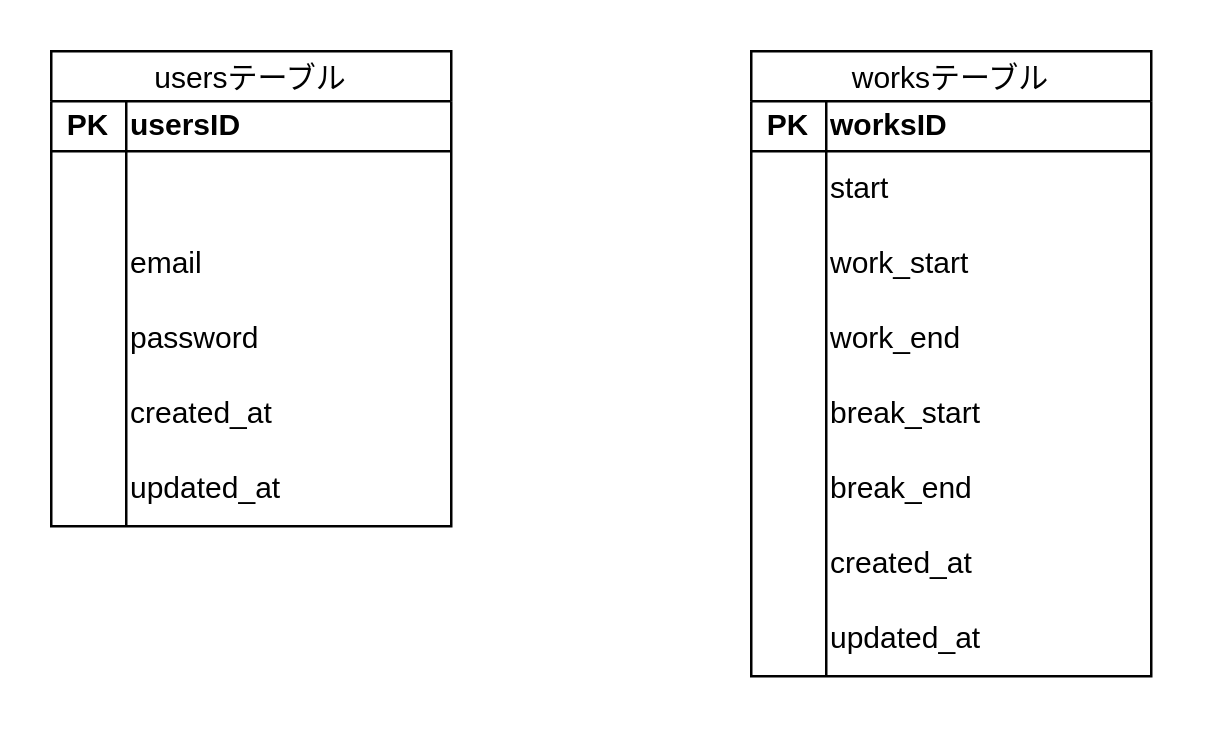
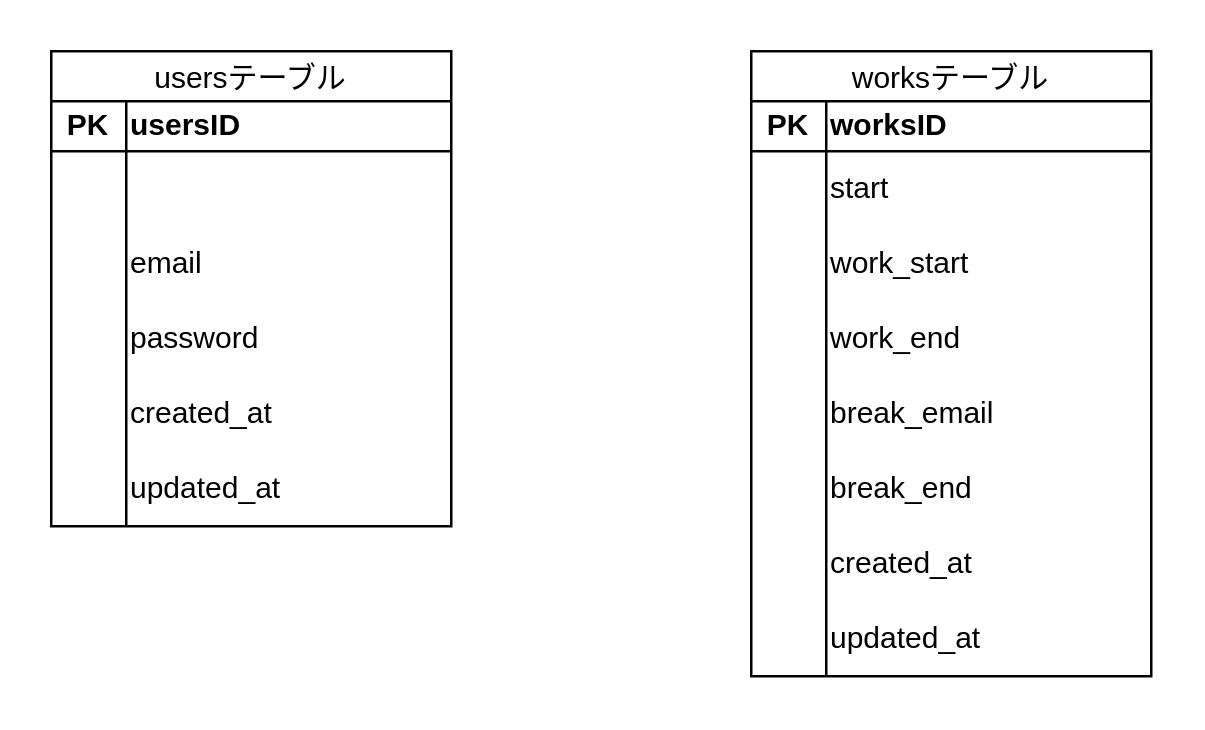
node "break_start": label "break_start" -> "break_email"
